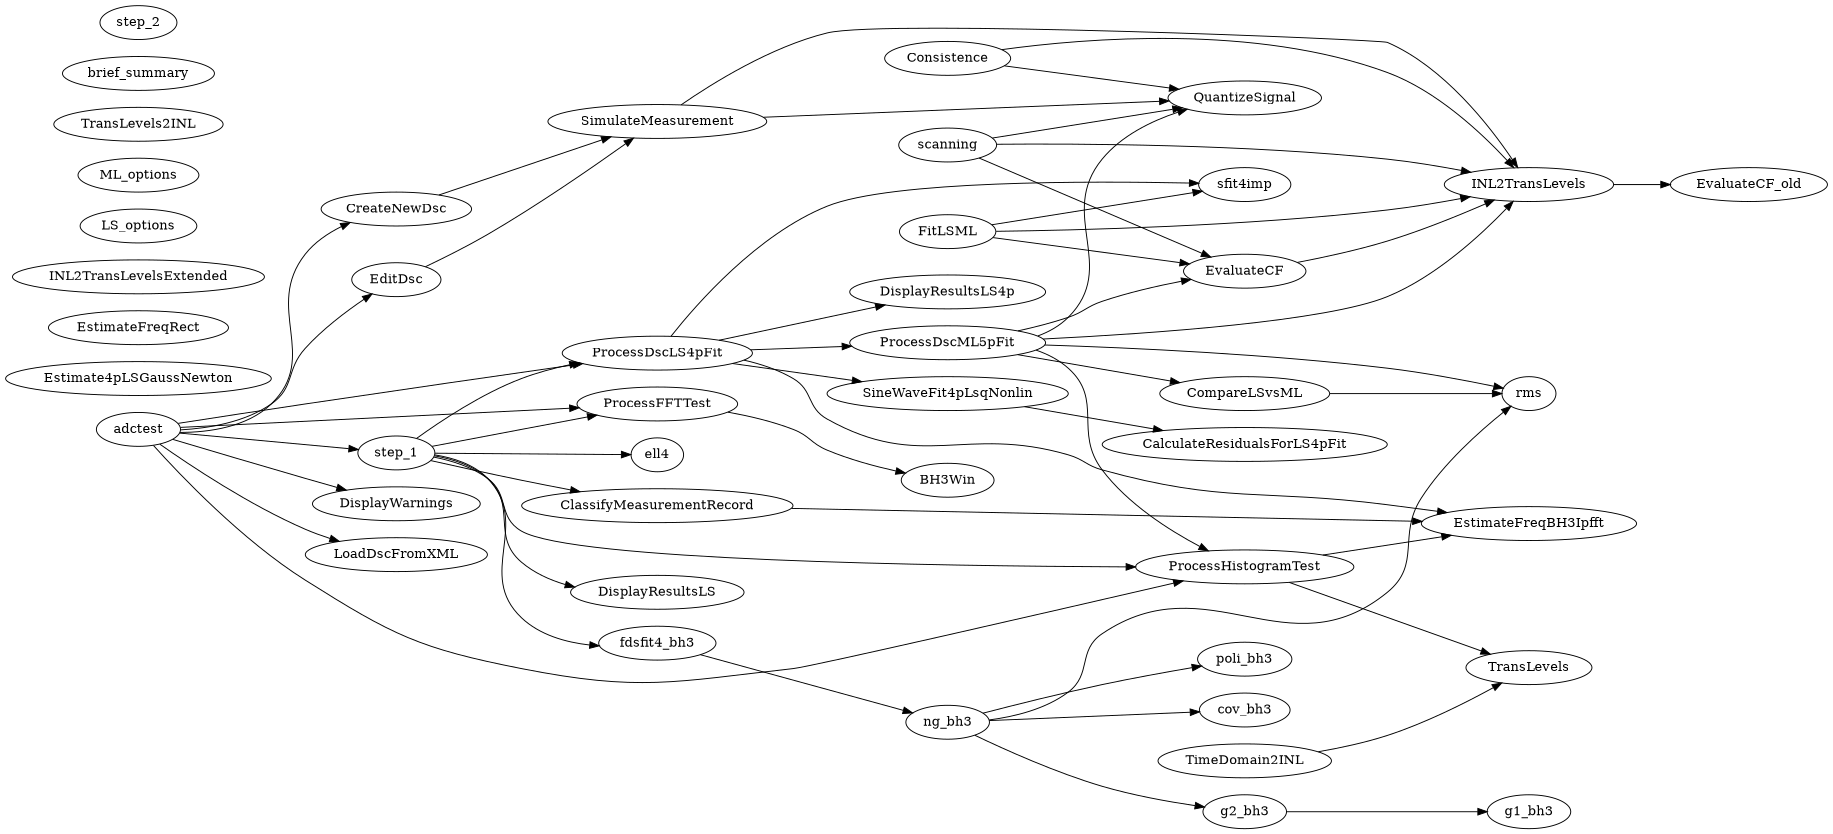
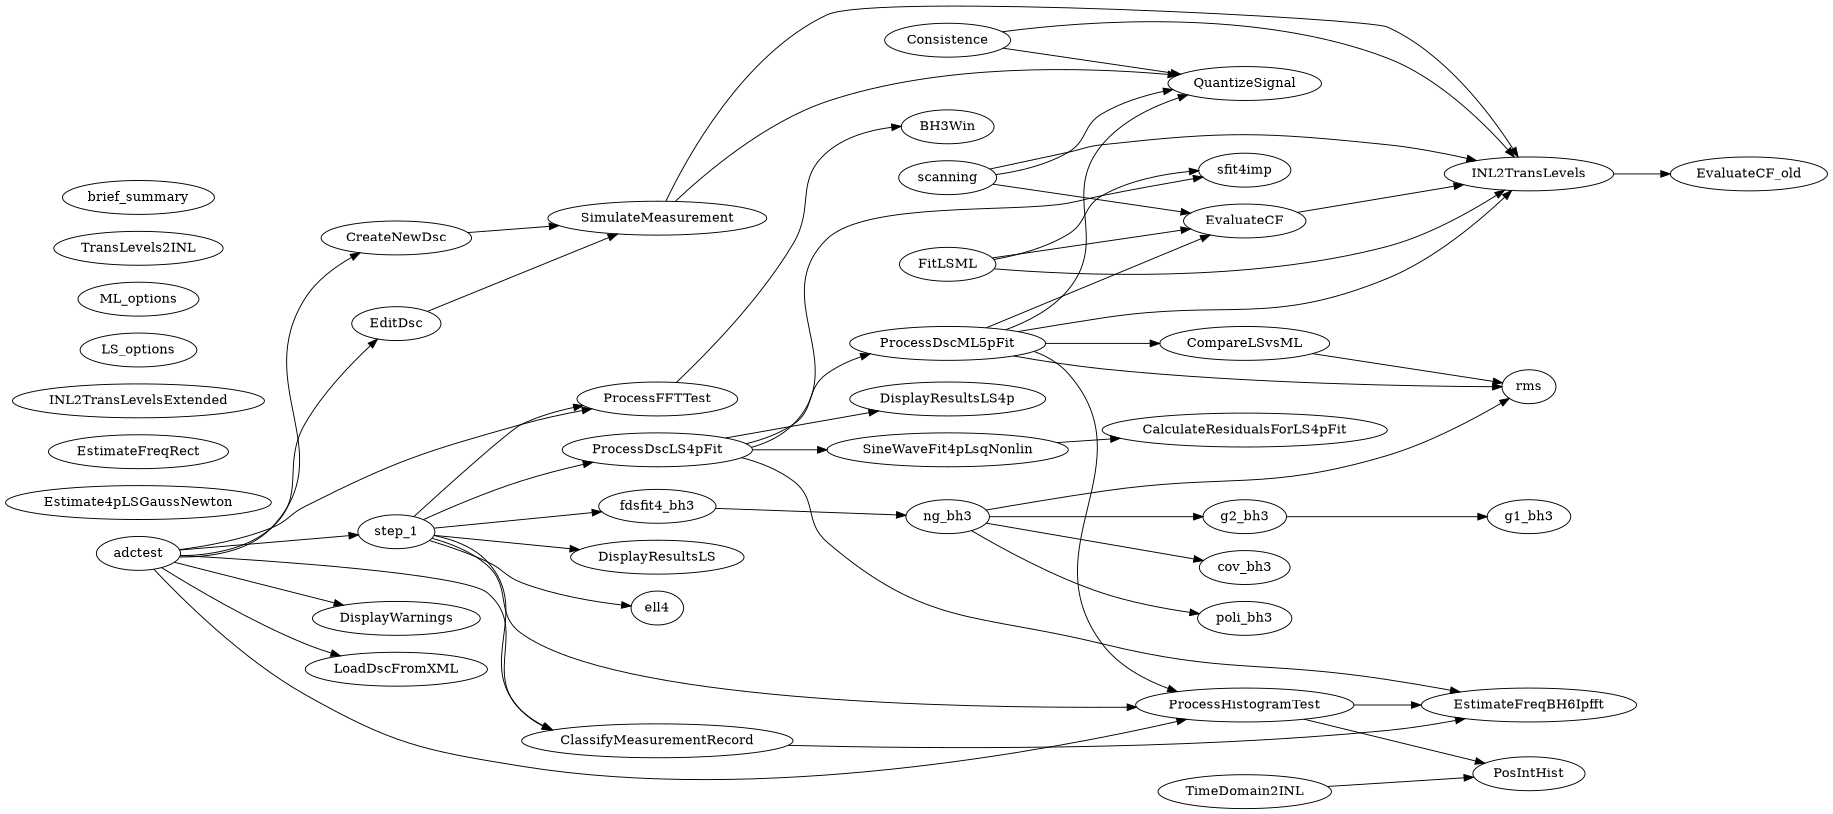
node "step_2": removed
edge "adctest" -> "ProcessDscLS4pFit": now "adctest" -> "ClassifyMeasurementRecord"
node "EstimateFreqBH3Ipfft": label "EstimateFreqBH3Ipfft" -> "EstimateFreqBH6Ipfft"
node "TransLevels": label "TransLevels" -> "PosIntHist"
